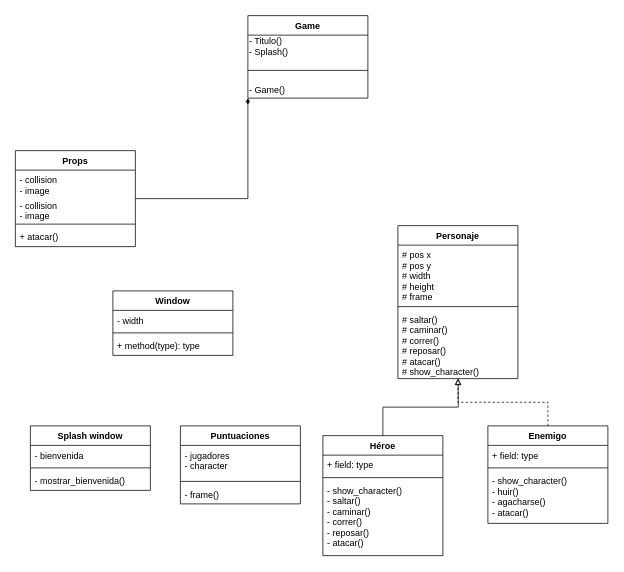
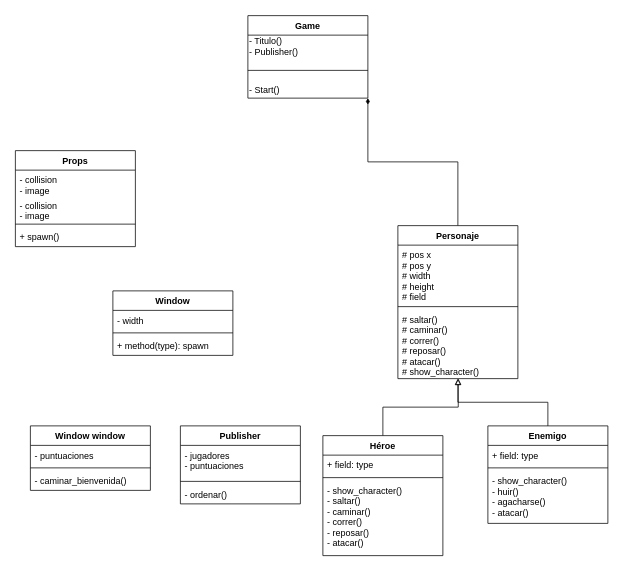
node "- Titulo() - Splash()": label "- Titulo() - Splash()" -> "- Titulo() - Publisher()"
node "- Game()": label "- Game()" -> "- Start()"
edge "Personaje" -> "Game": added
edge "Props" -> "Game": removed
node "+ atacar()": label "+ atacar()" -> "+ spawn()"
node "# pos x # pos y # width # height # frame": label "# pos x # pos y # width # height # frame" -> "# pos x # pos y # width # height # field"
node "+ method(type): type": label "+ method(type): type" -> "+ method(type): spawn"
edge "Enemigo" -> "Personaje": style dashed -> solid
node "Splash window": label "Splash window" -> "Window window"
node "Puntuaciones": label "Puntuaciones" -> "Publisher"
node "- bienvenida": label "- bienvenida" -> "- puntuaciones"
node "- jugadores - character": label "- jugadores - character" -> "- jugadores - puntuaciones"
node "- mostrar_bienvenida()": label "- mostrar_bienvenida()" -> "- caminar_bienvenida()"
node "- frame()": label "- frame()" -> "- ordenar()"
